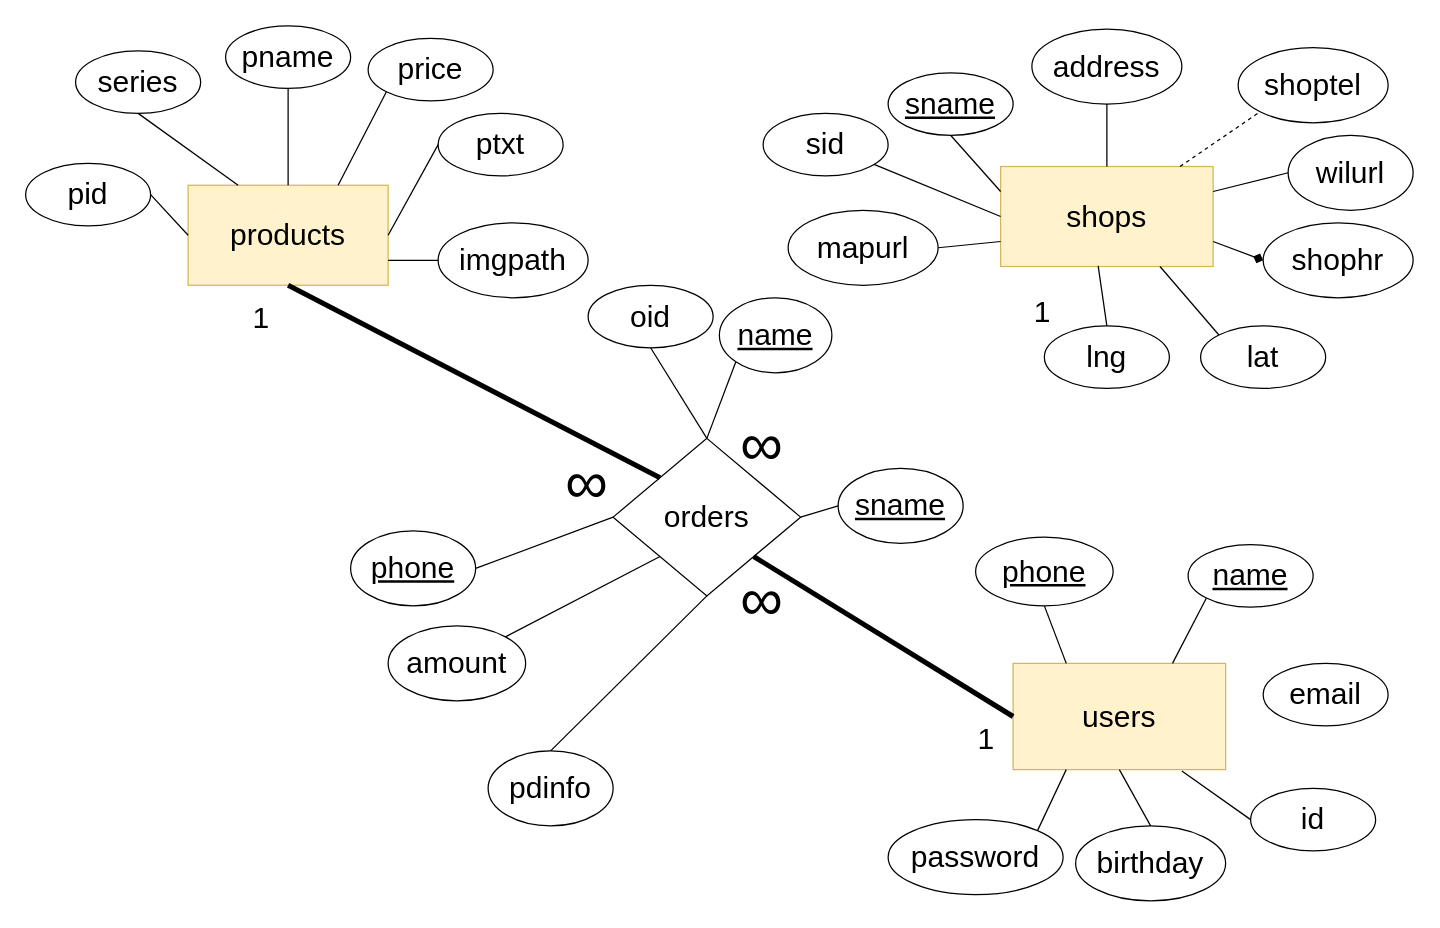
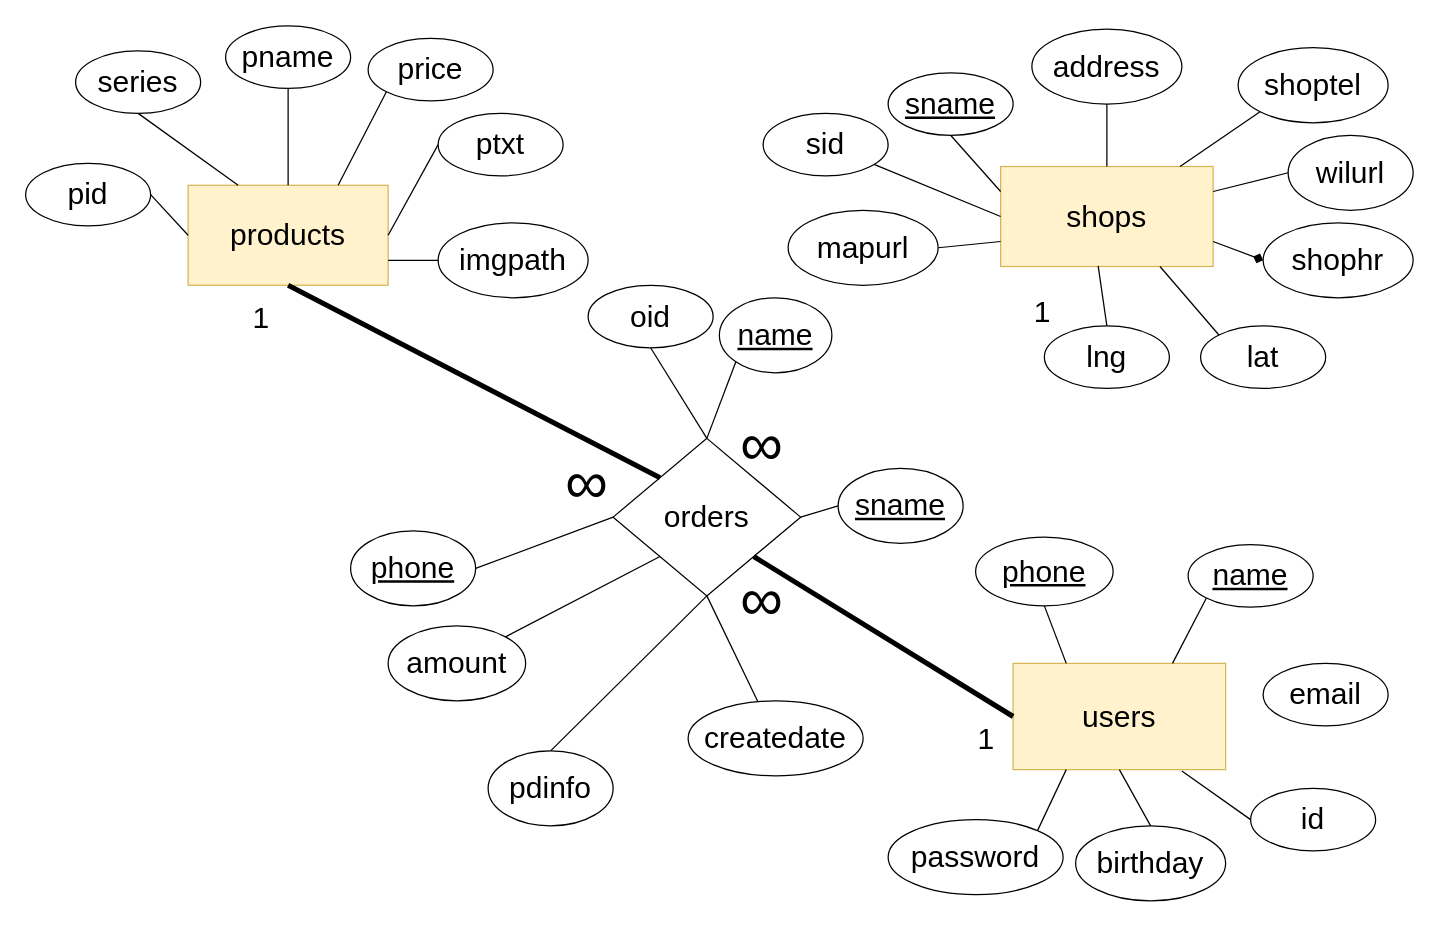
edge "shoptel" -- "shops": style dashed -> solid
edge "orders" -- "createdate": added
node "createdate": added
